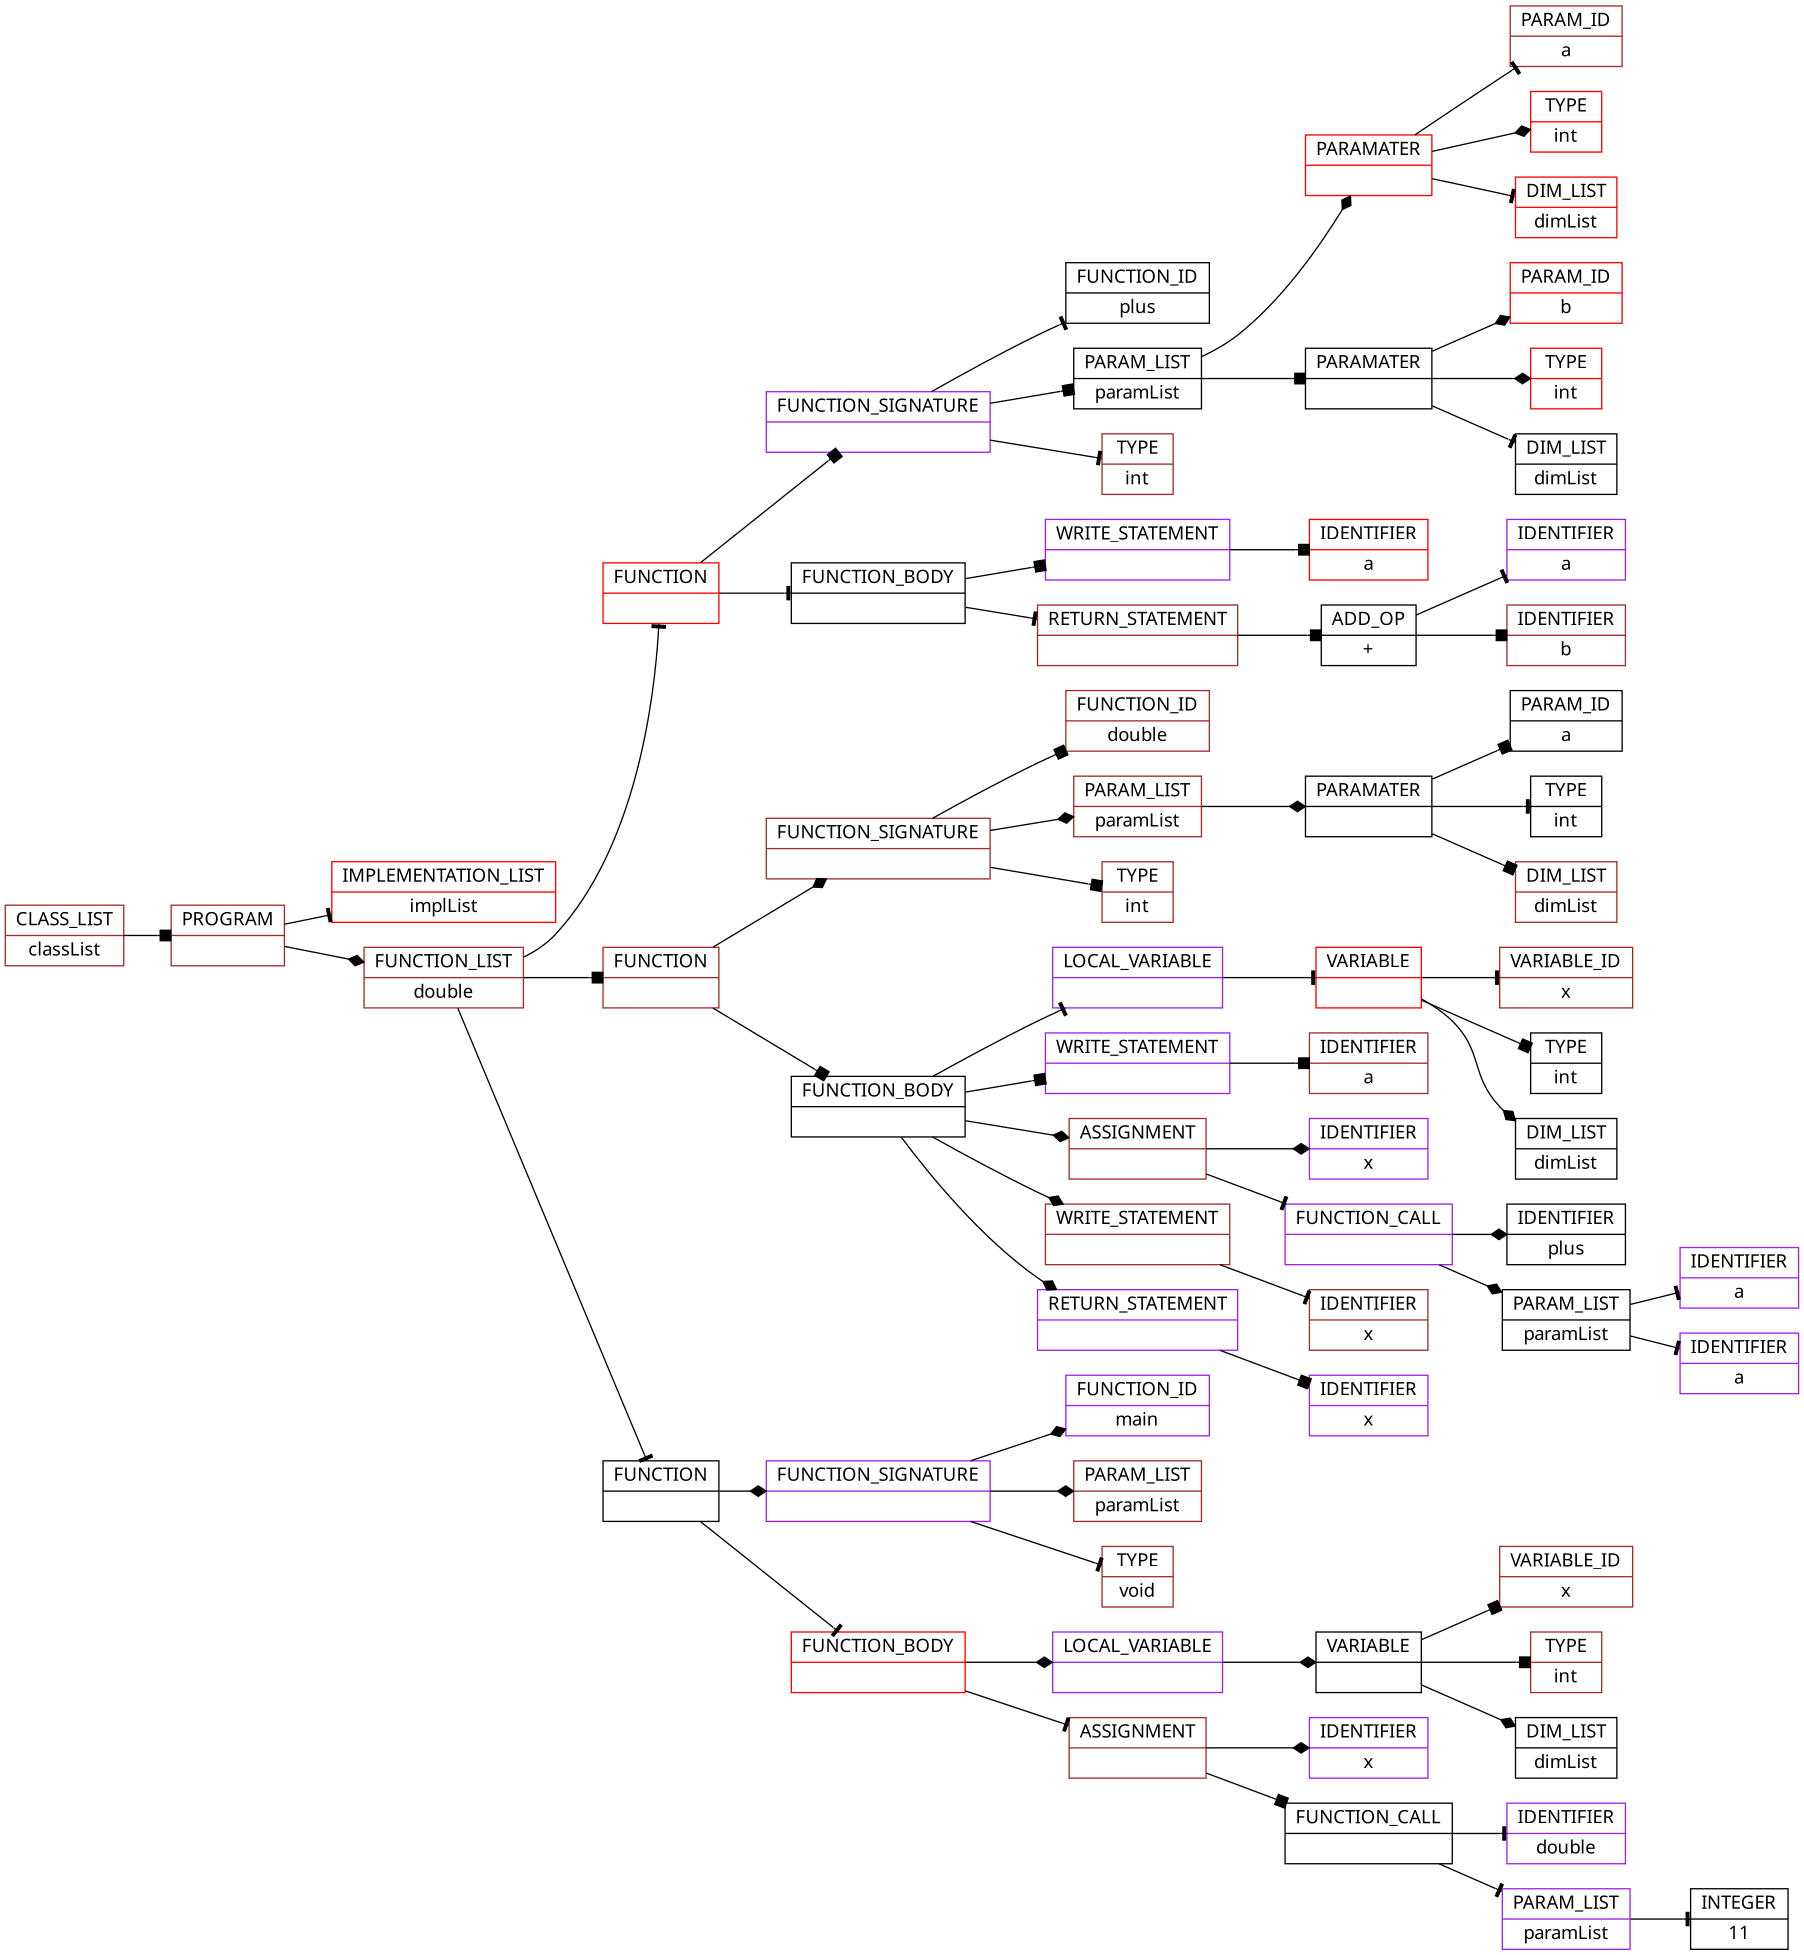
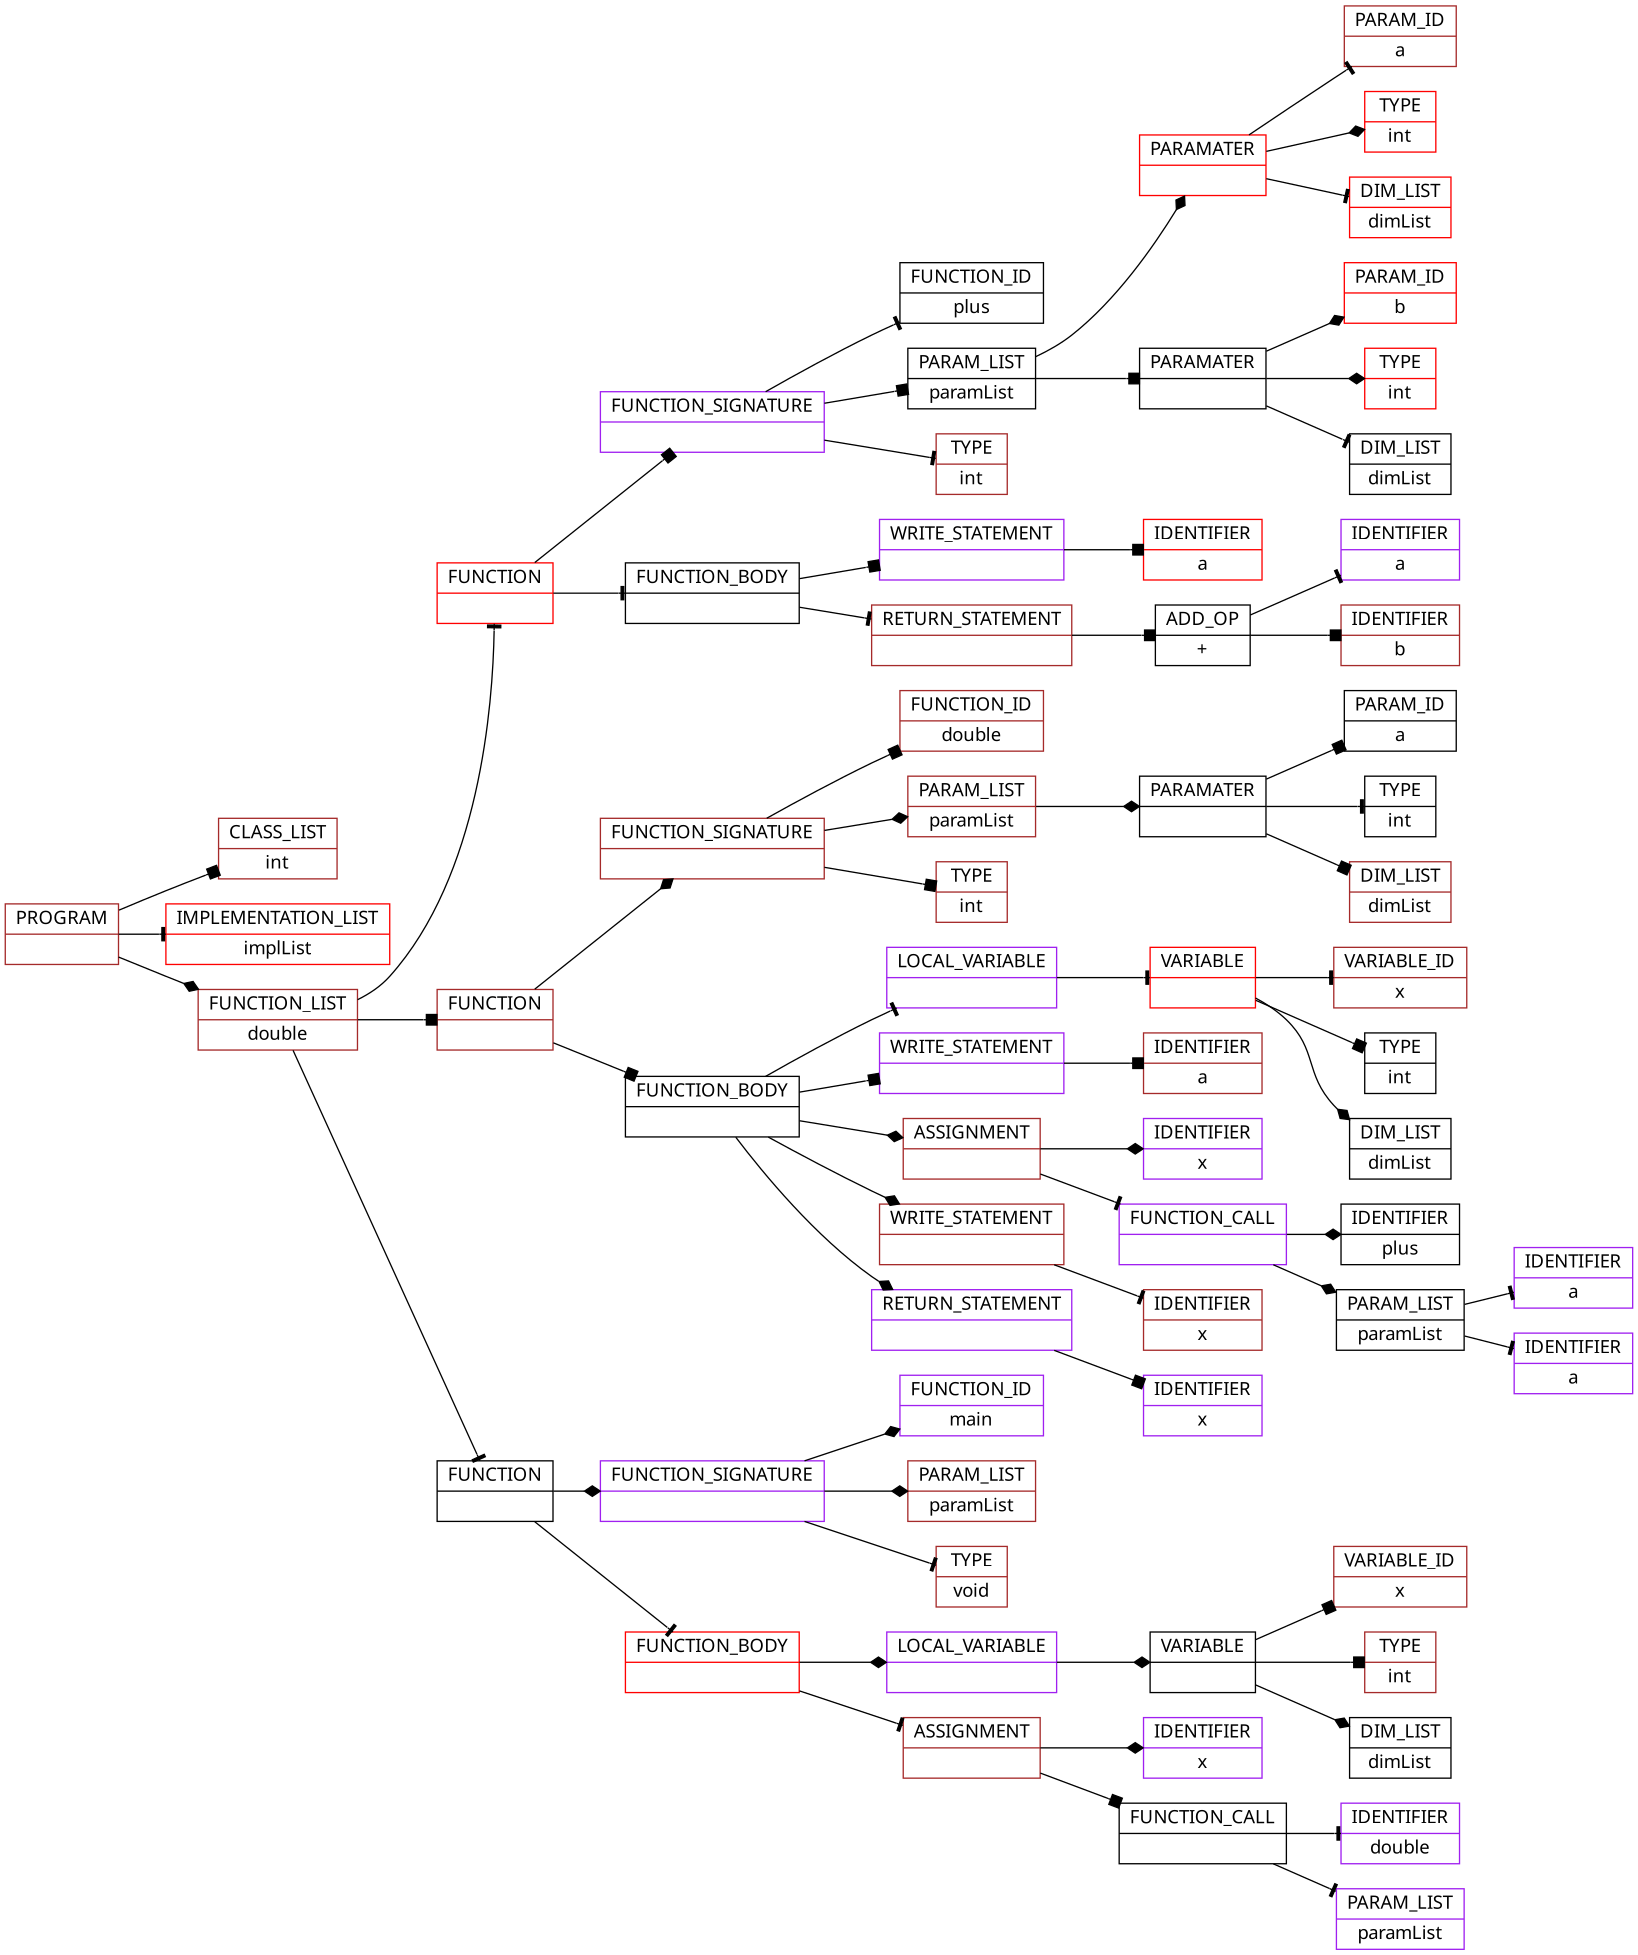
edge "CLASS_LIST" -> "PROGRAM": reversed
node "CLASS_LIST": text "classList" -> "int"
node "INTEGER": removed
